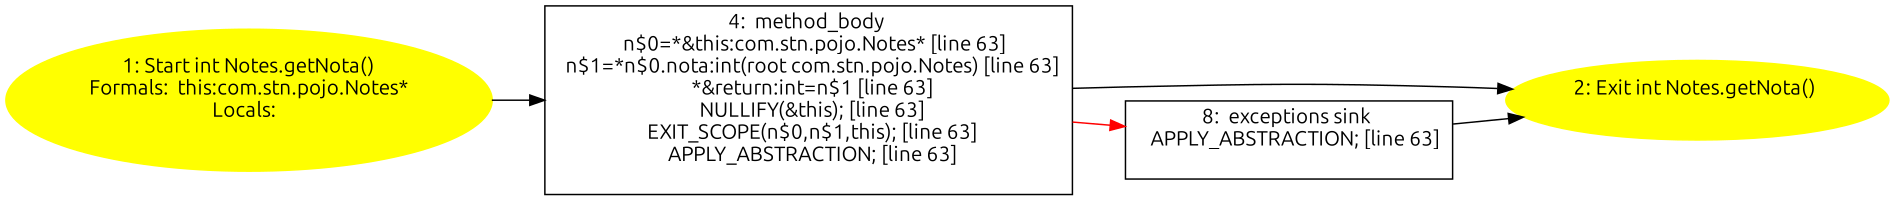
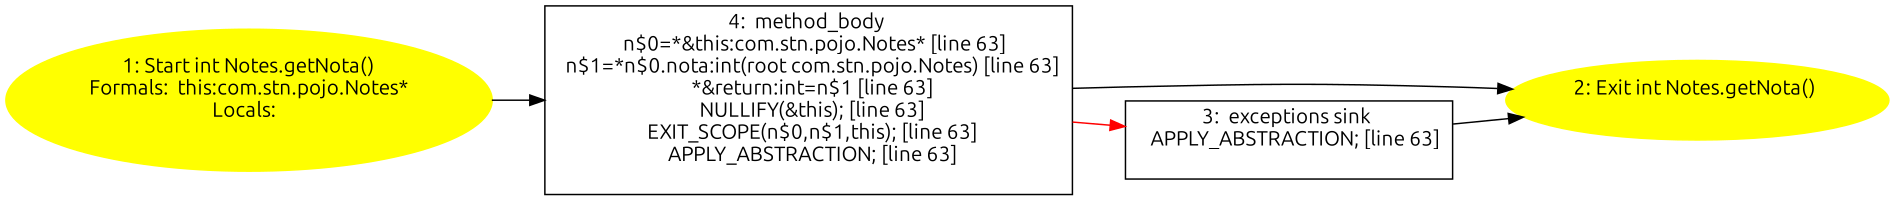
node "8:  exceptions sink APPLY_ABSTRACTION; [line 63]": label "8:  exceptions sink APPLY_ABSTRACTION; [line 63]" -> "3:  exceptions sink APPLY_ABSTRACTION; [line 63]"
